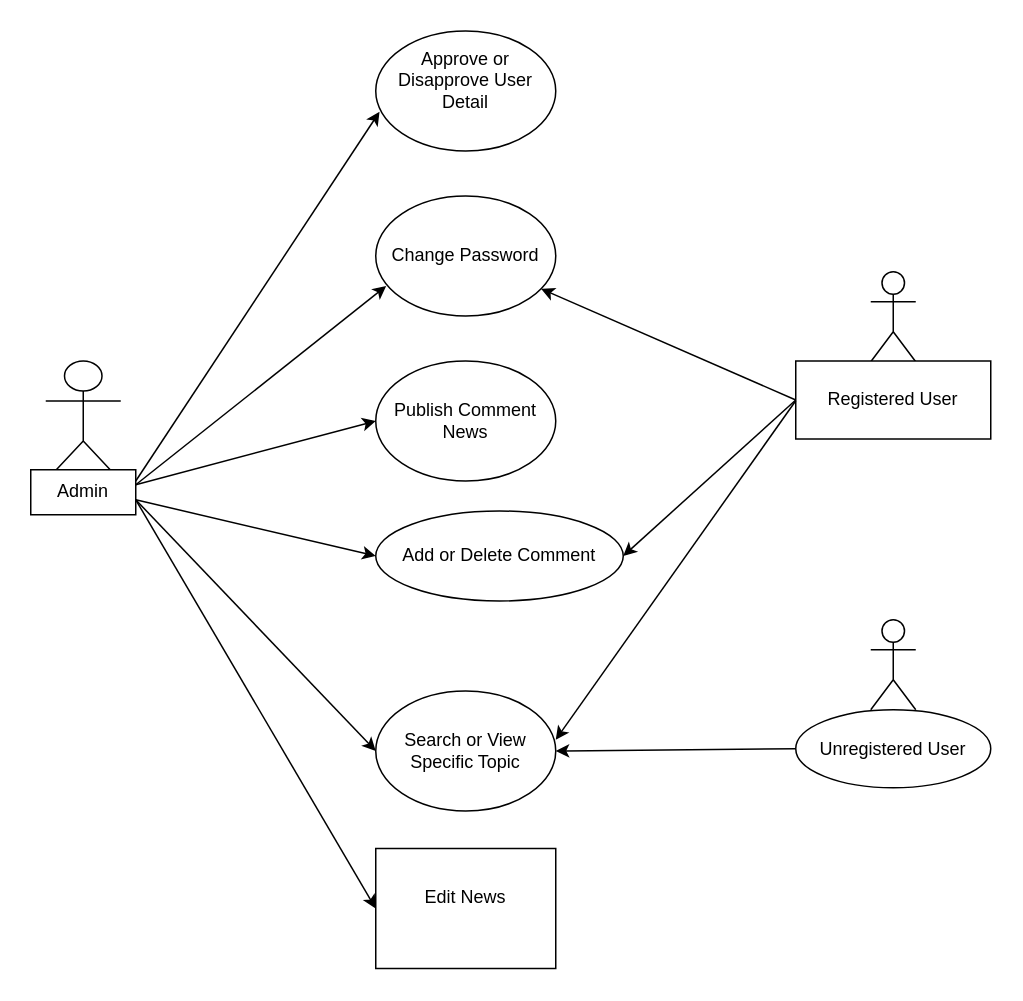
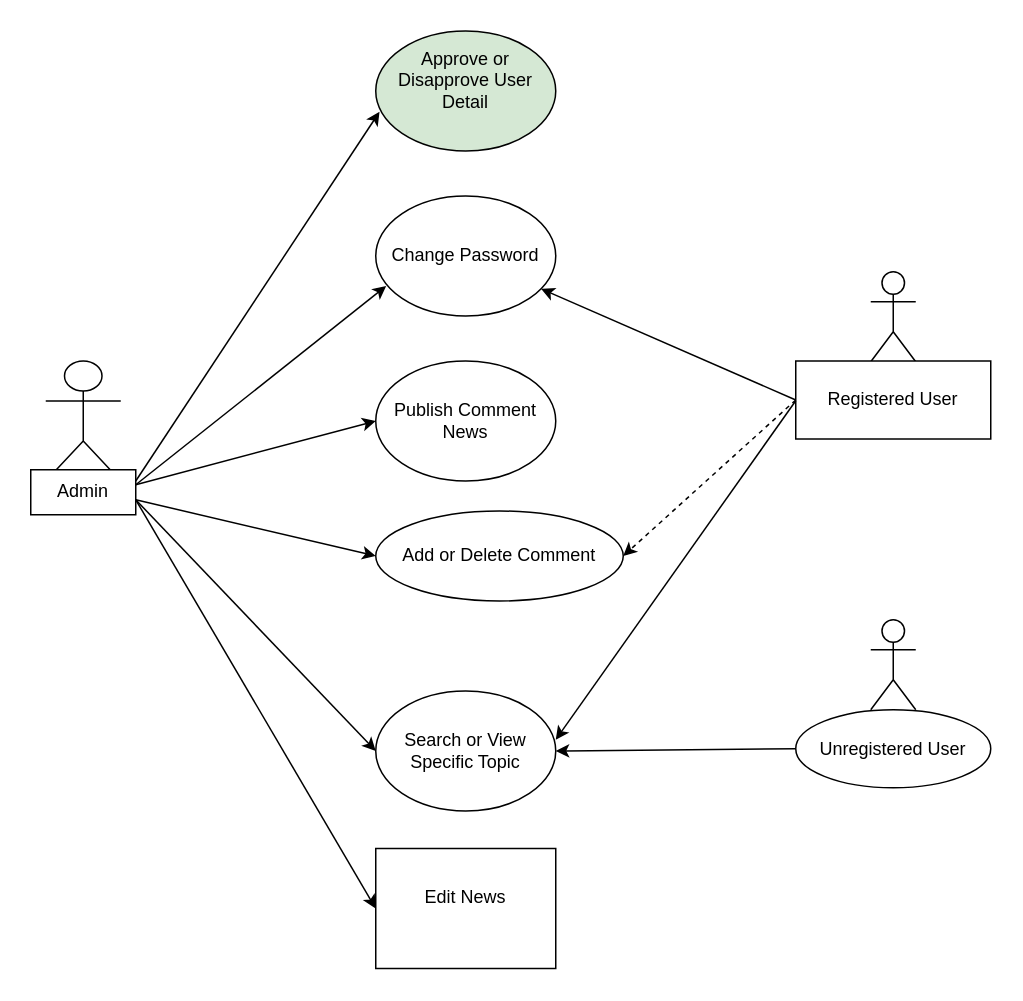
node "Approve or Disapprove User Detail": fillcolor #ffffff -> #d5e8d4
edge "Registered User" -> "Add or Delete Comment": style solid -> dashed
